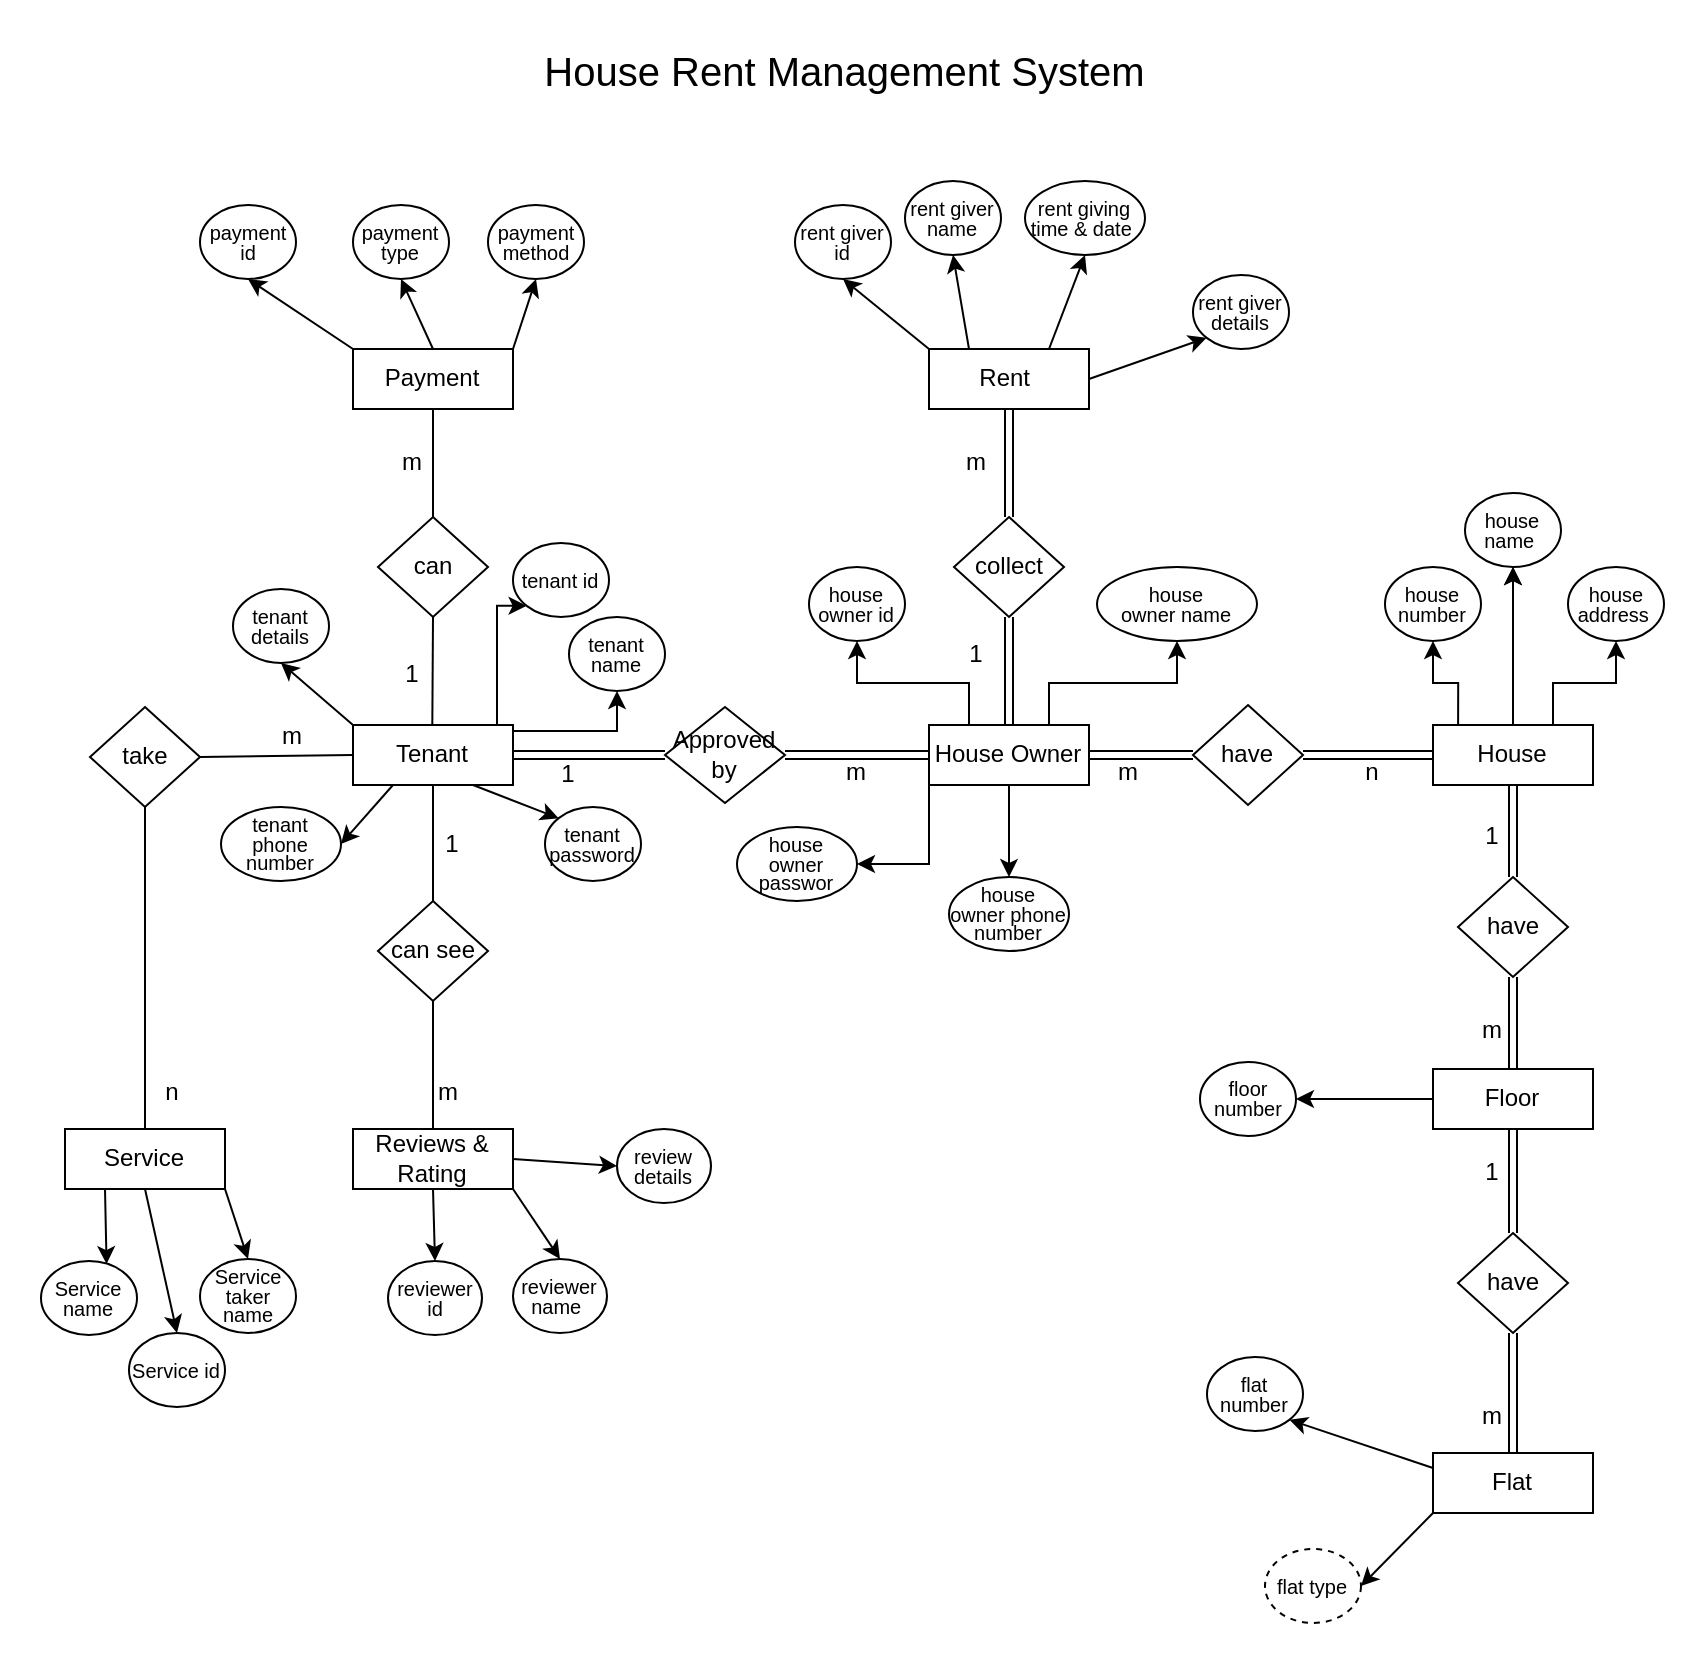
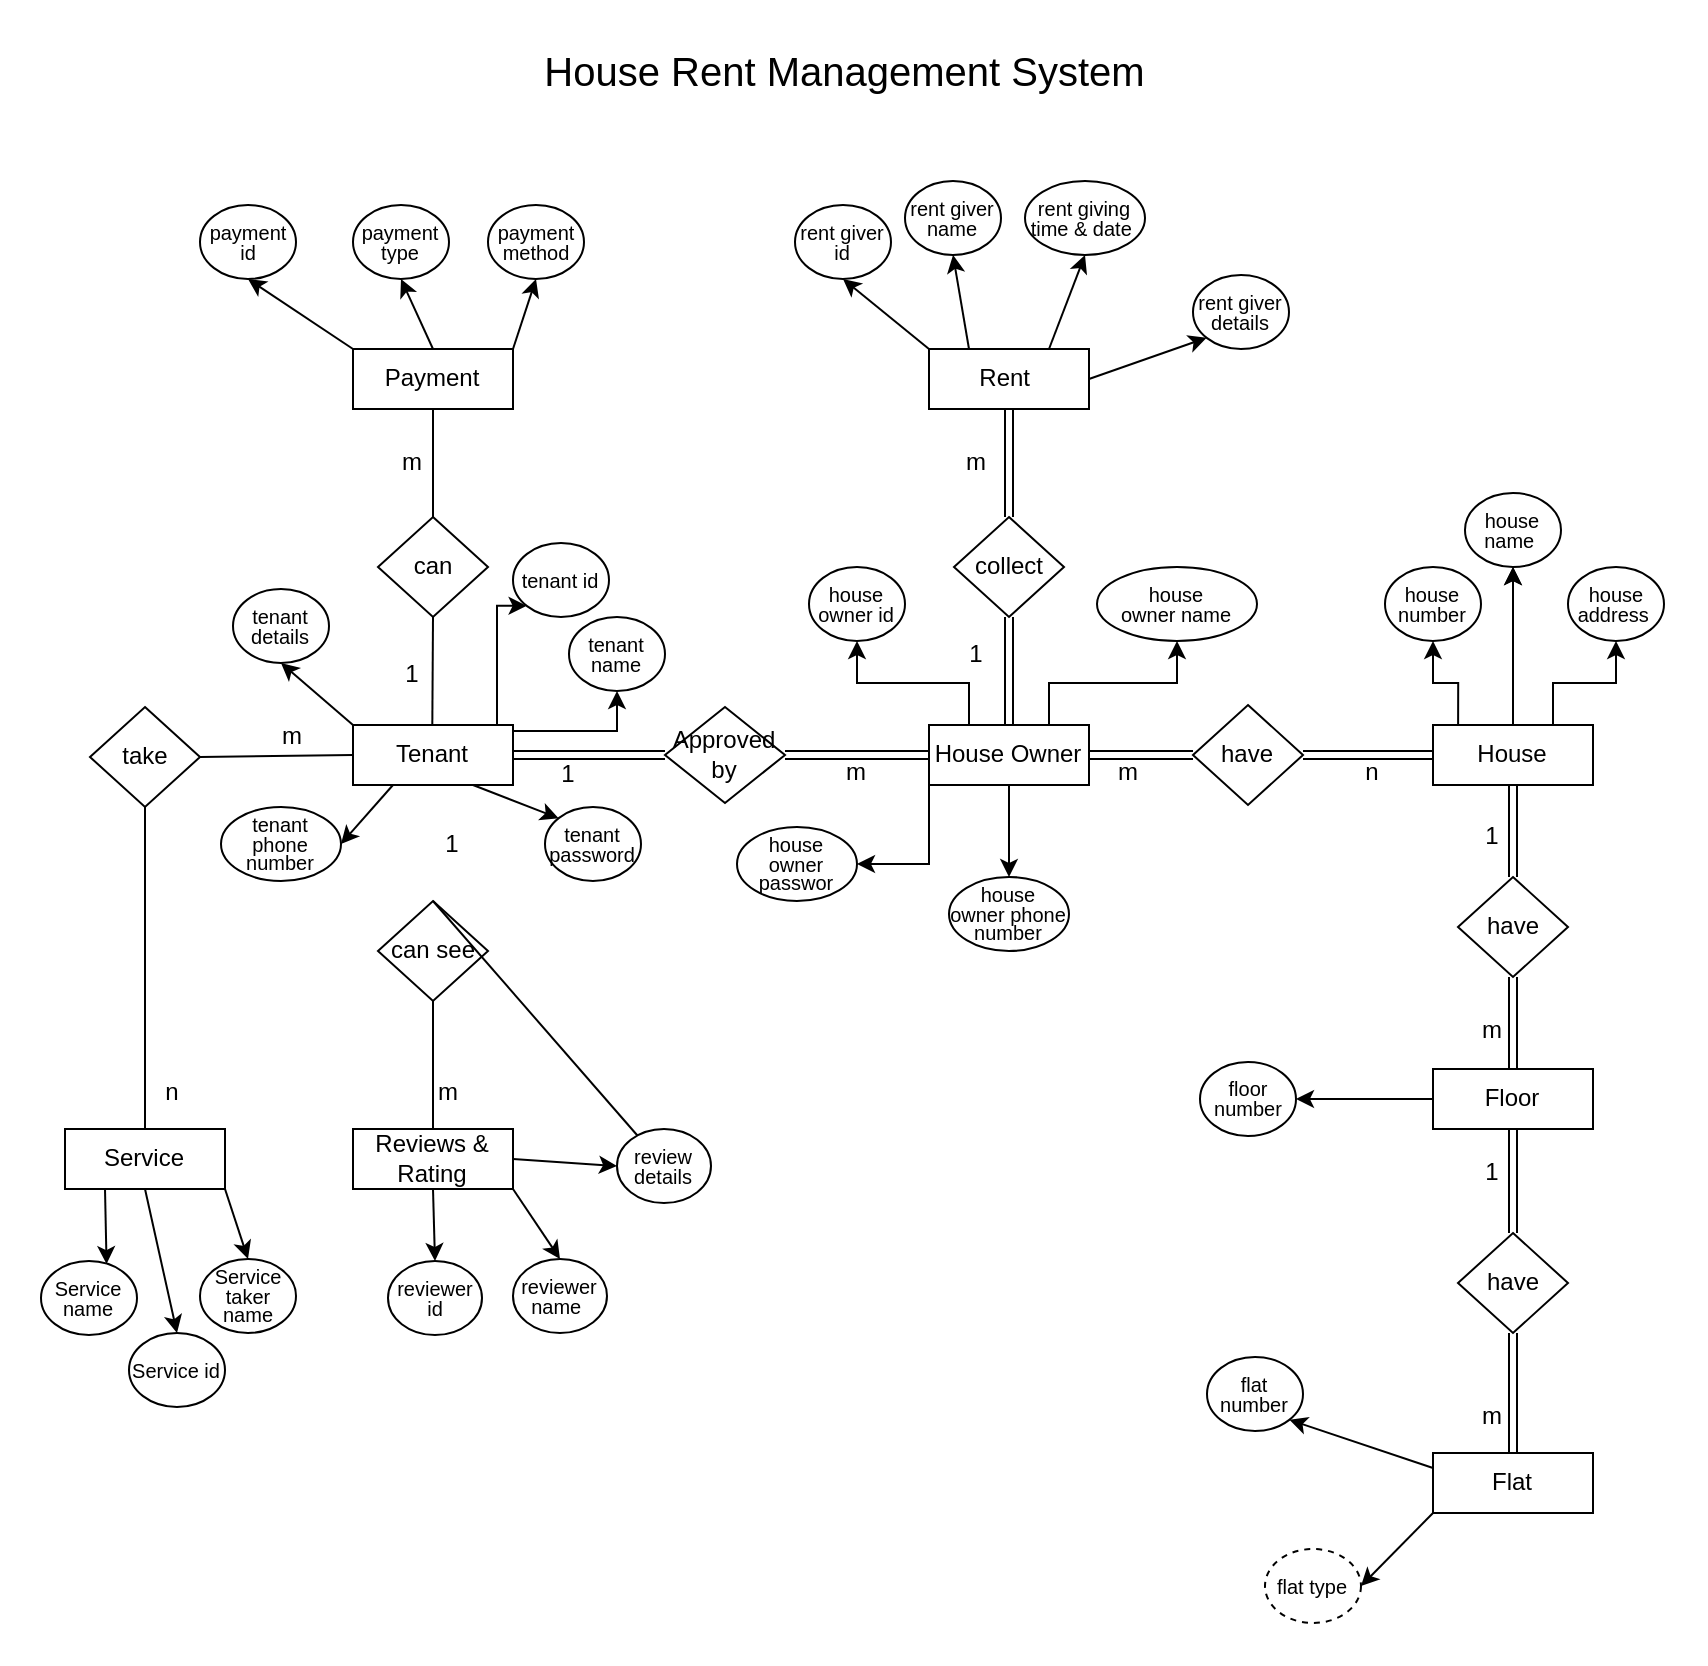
edge "Tenant" -- "can see": now "review details" -- "can see"
